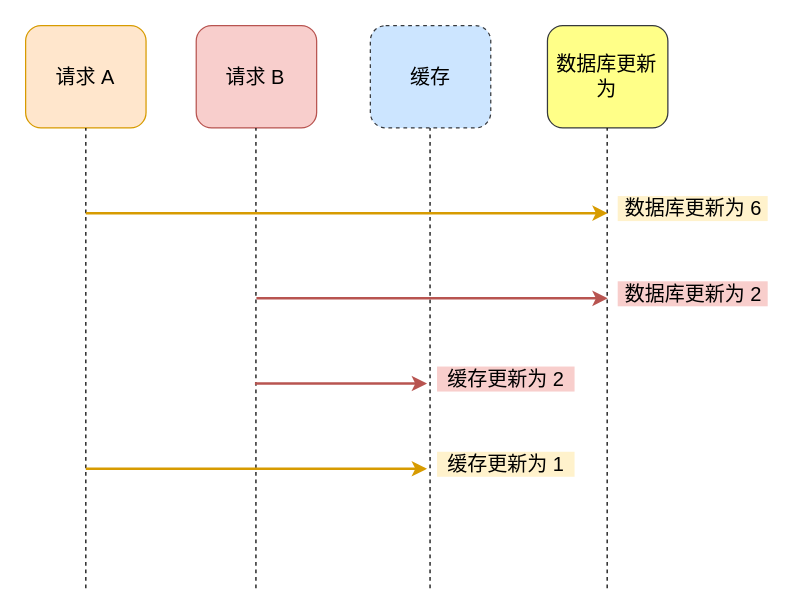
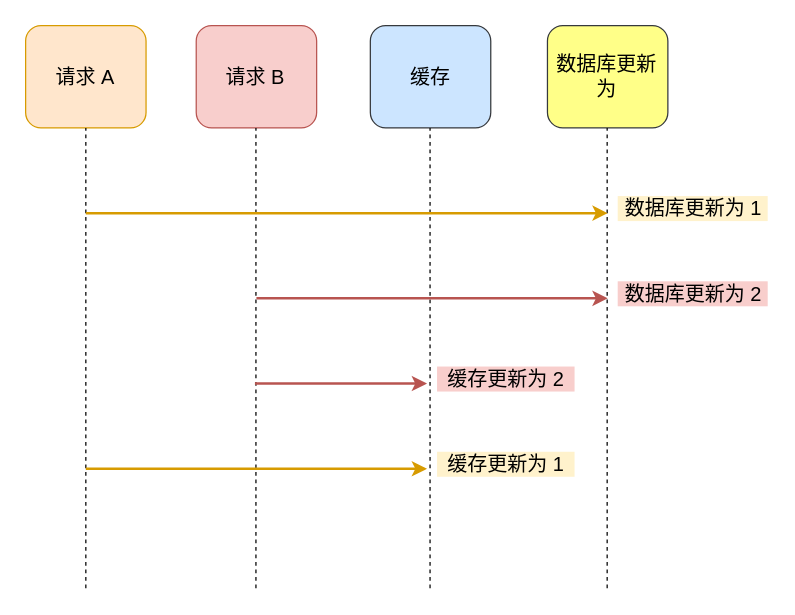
node "缓存": style dashed -> solid
node "数据库更新为 6": label "数据库更新为 6" -> "数据库更新为 1"
